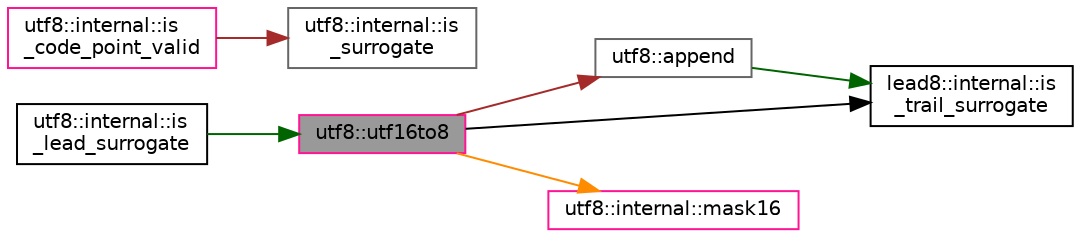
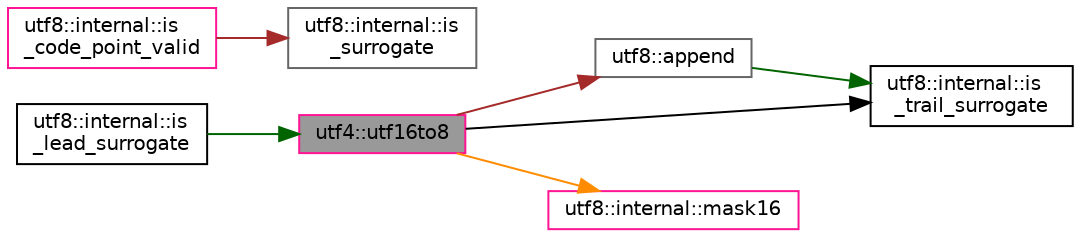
node "lead8::internal::is _trail_surrogate": label "lead8::internal::is _trail_surrogate" -> "utf8::internal::is _trail_surrogate"
node "utf8::utf16to8": label "utf8::utf16to8" -> "utf4::utf16to8"
